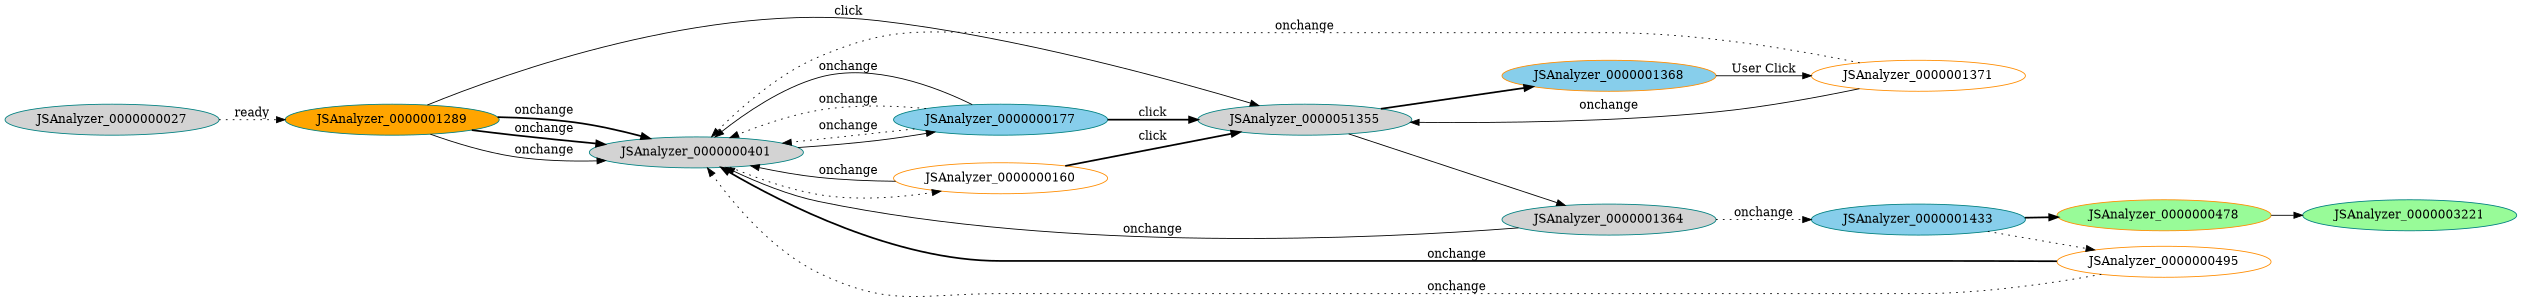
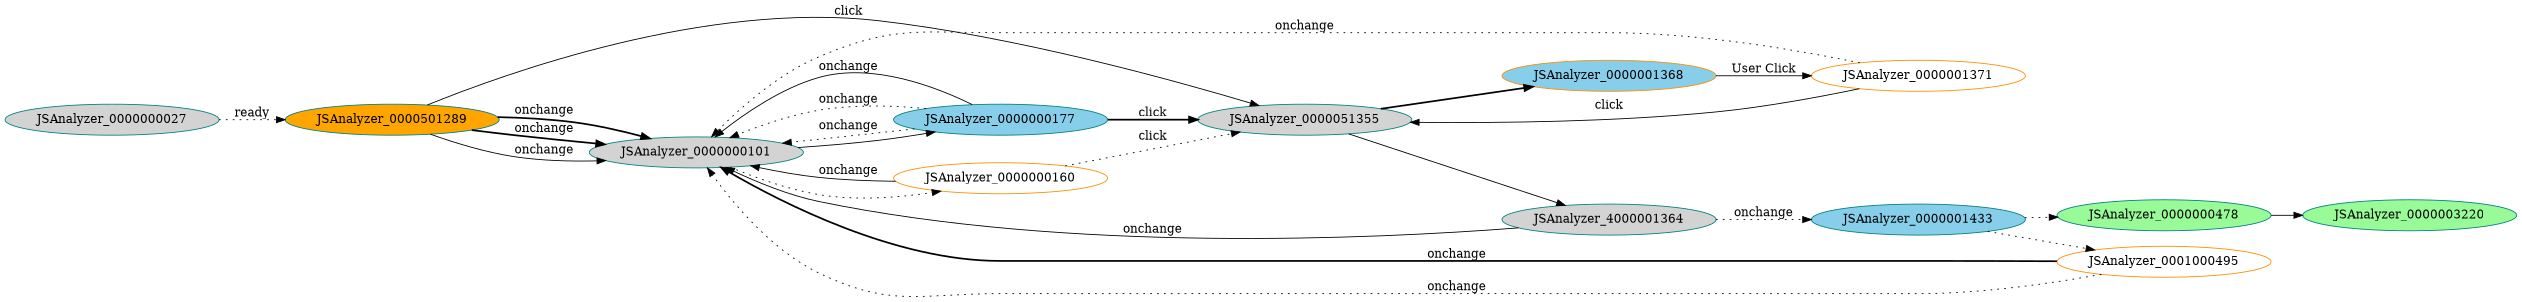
edge "JSAnalyzer_0000001371" -> "JSAnalyzer_0000051355": label "onchange" -> "click"
node "JSAnalyzer_0000001289": label "JSAnalyzer_0000001289" -> "JSAnalyzer_0000501289"
edge "JSAnalyzer_0000000160" -> "JSAnalyzer_0000051355": style bold -> dotted
node "JSAnalyzer_0000000401": label "JSAnalyzer_0000000401" -> "JSAnalyzer_0000000101"
node "JSAnalyzer_0000000478": color darkorange -> teal
node "JSAnalyzer_0000003221": label "JSAnalyzer_0000003221" -> "JSAnalyzer_0000003220"
edge "JSAnalyzer_0000001433" -> "JSAnalyzer_0000000478": style bold -> dotted
node "JSAnalyzer_0000001364": label "JSAnalyzer_0000001364" -> "JSAnalyzer_4000001364"
node "JSAnalyzer_0000000495": label "JSAnalyzer_0000000495" -> "JSAnalyzer_0001000495"
